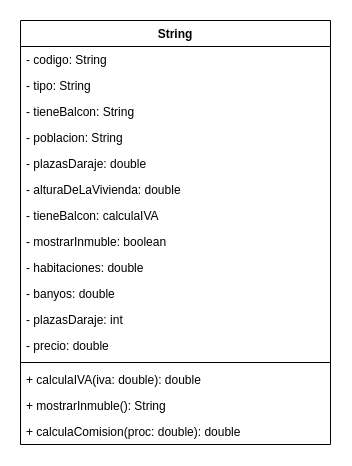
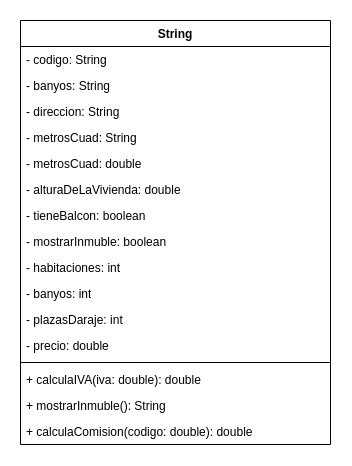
node "- tipo: String": label "- tipo: String" -> "- banyos: String"
node "- tieneBalcon: String": label "- tieneBalcon: String" -> "- direccion: String"
node "- poblacion: String": label "- poblacion: String" -> "- metrosCuad: String"
node "- plazasDaraje: double": label "- plazasDaraje: double" -> "- metrosCuad: double"
node "- tieneBalcon: calculaIVA": label "- tieneBalcon: calculaIVA" -> "- tieneBalcon: boolean"
node "- habitaciones: double": label "- habitaciones: double" -> "- habitaciones: int"
node "- banyos: double": label "- banyos: double" -> "- banyos: int"
node "+ calculaComision(proc: double): double": label "+ calculaComision(proc: double): double" -> "+ calculaComision(codigo: double): double"
